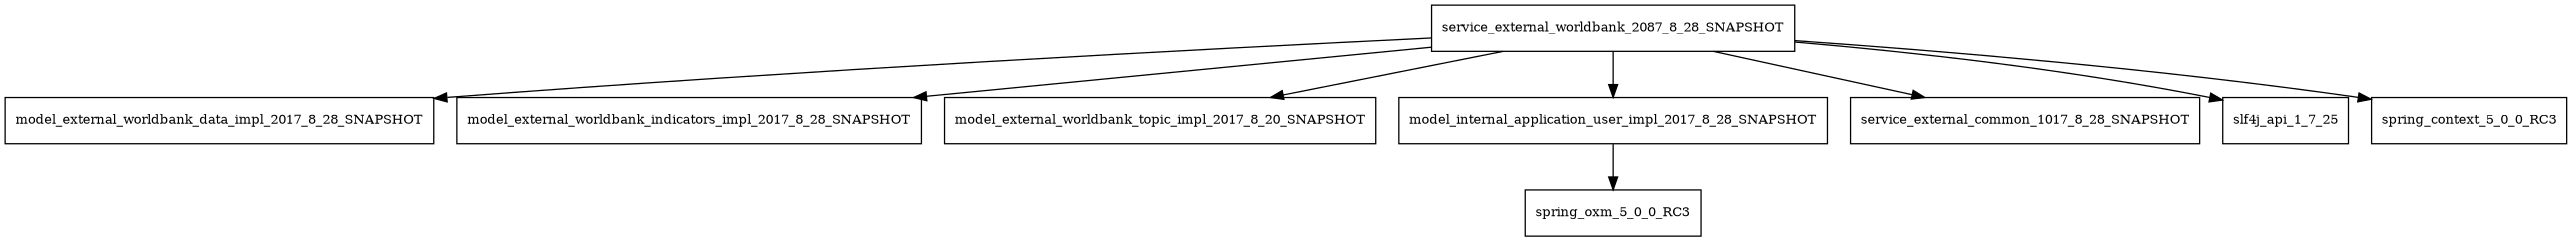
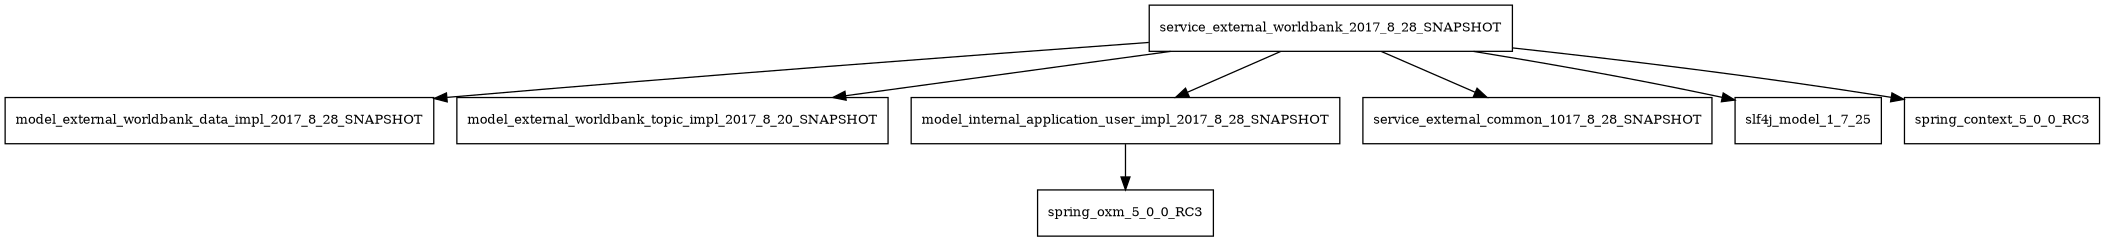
node "service_external_worldbank_2087_8_28_SNAPSHOT": label "service_external_worldbank_2087_8_28_SNAPSHOT" -> "service_external_worldbank_2017_8_28_SNAPSHOT"
node "model_external_worldbank_indicators_impl_2017_8_28_SNAPSHOT": removed
node "slf4j_api_1_7_25": label "slf4j_api_1_7_25" -> "slf4j_model_1_7_25"
